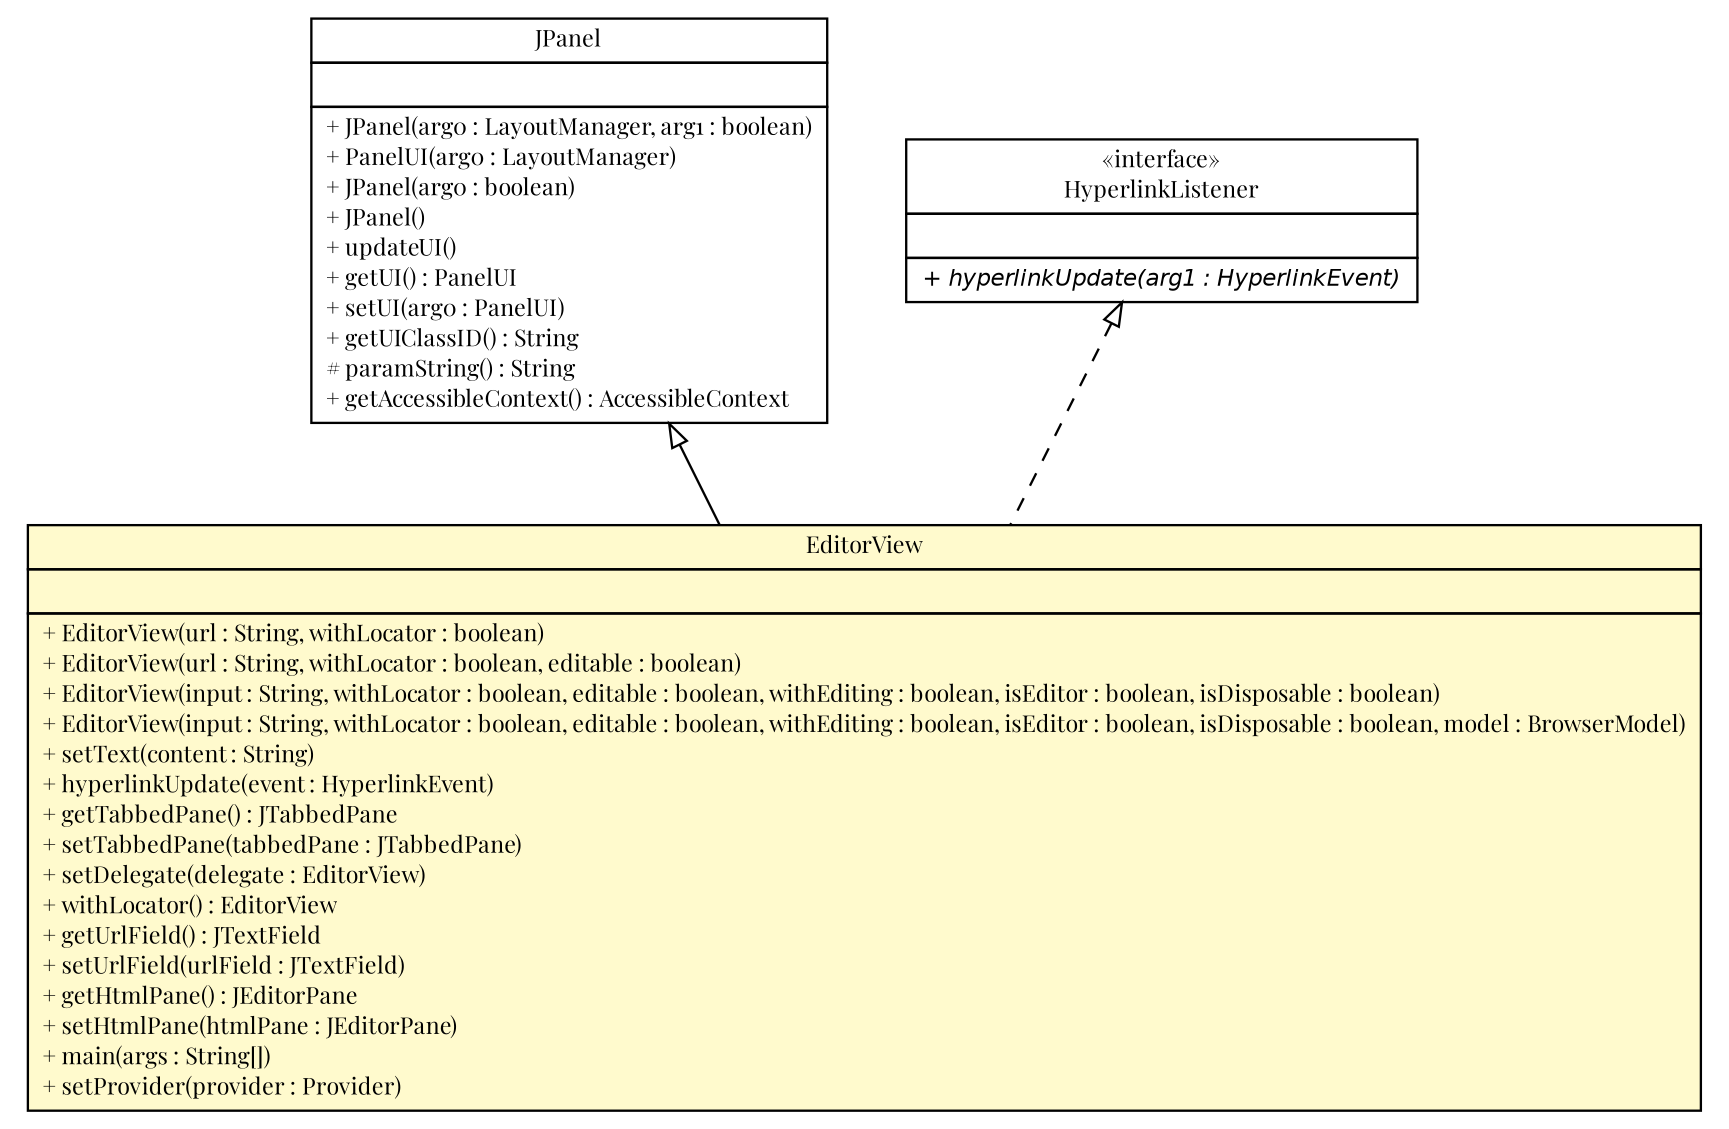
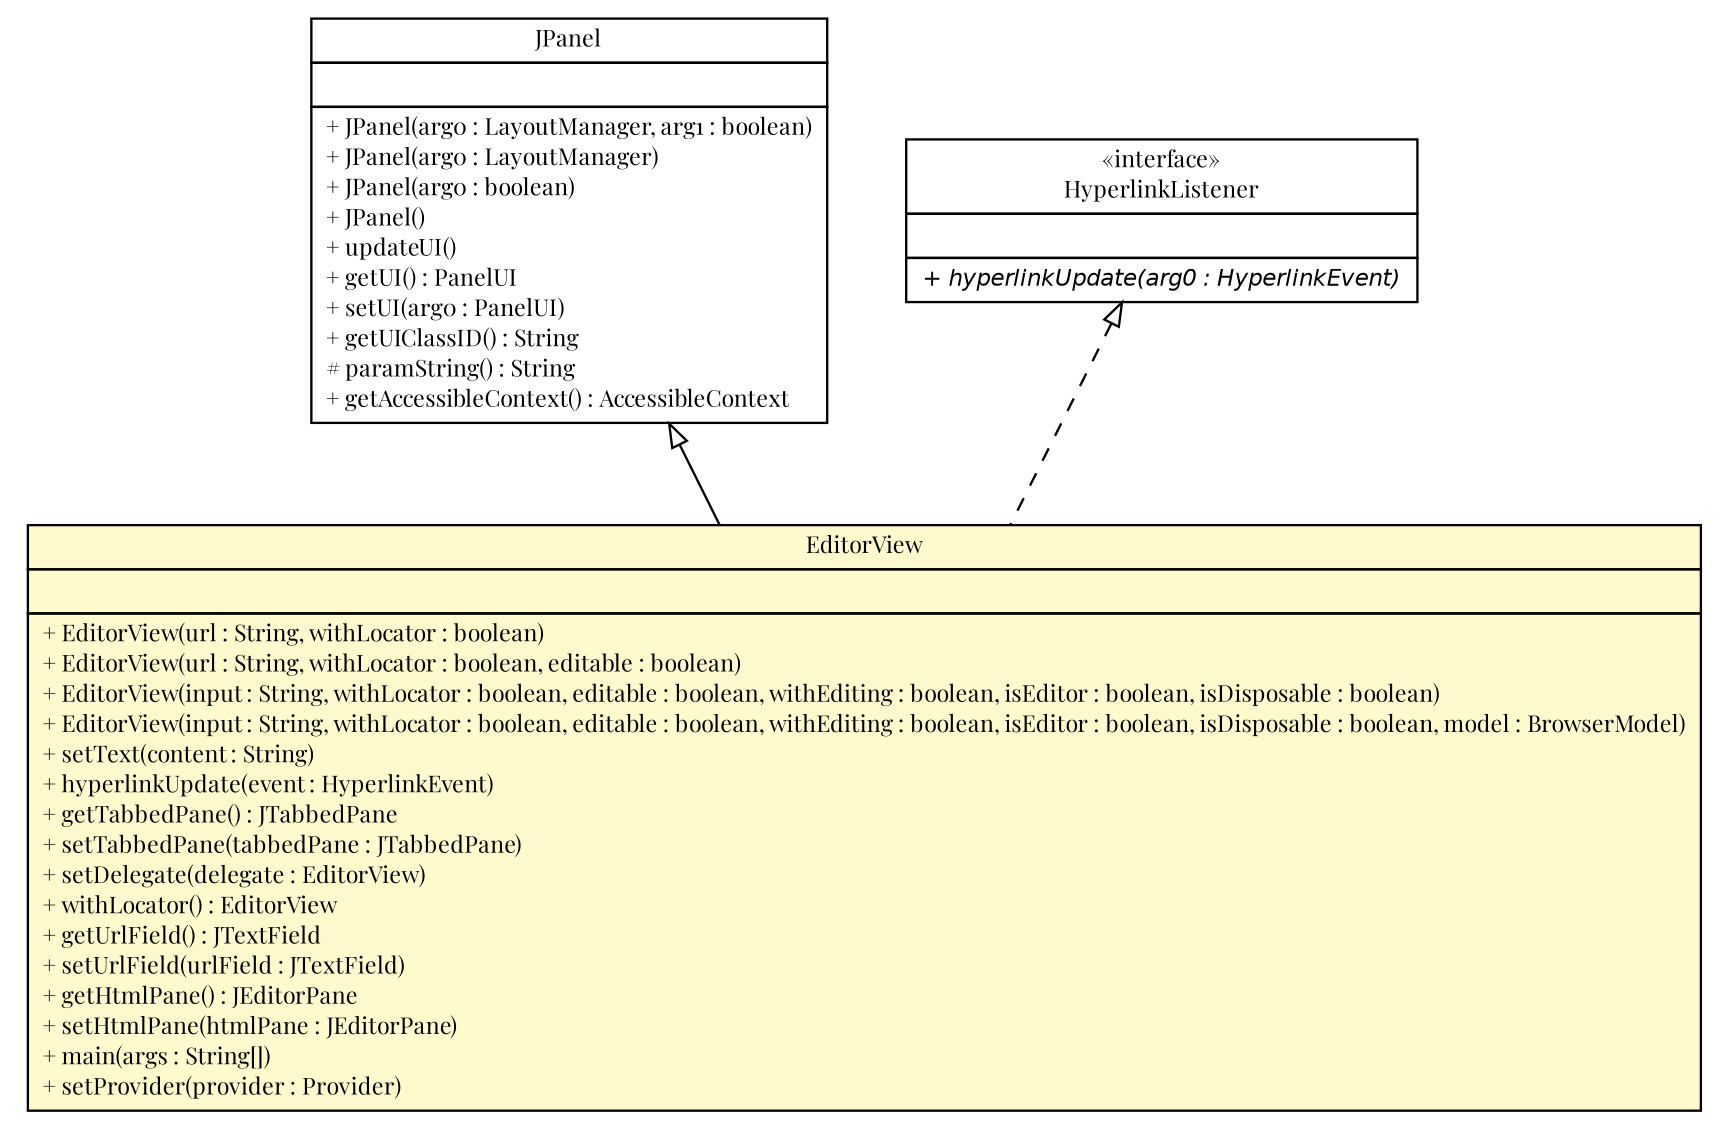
node "JPanel": text "+ PanelUI(arg0 : LayoutManager)" -> "+ JPanel(arg0 : LayoutManager)"
node "HyperlinkListener": text "+ hyperlinkUpdate(arg1 : HyperlinkEvent)" -> "+ hyperlinkUpdate(arg0 : HyperlinkEvent)"
